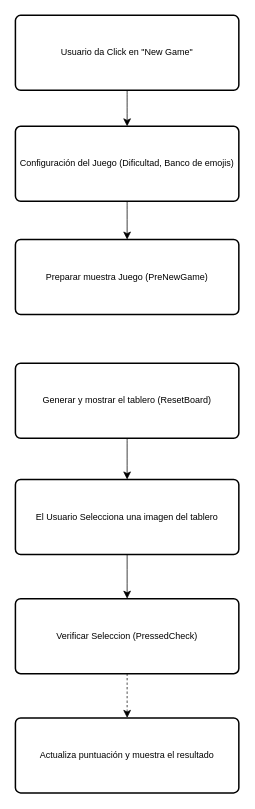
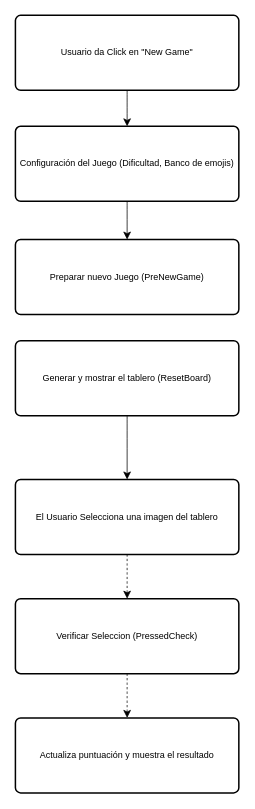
node "Preparar muestra Juego (PreNewGame)": label "Preparar muestra Juego (PreNewGame)" -> "Preparar nuevo Juego (PreNewGame)"
node "Generar y mostrar el tablero (ResetBoard)": moved (127, 401) -> (127, 378)
edge "El Usuario Selecciona una imagen del tablero" -> "Verificar Seleccion (PressedCheck)": style solid -> dashed
